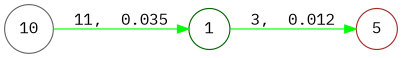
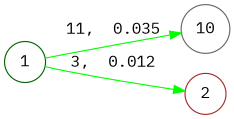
edge "10" -> "1": reversed
node "5": label "5" -> "2"
